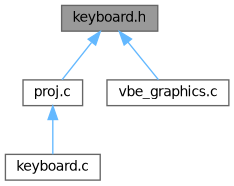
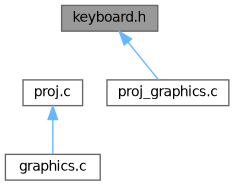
edge "proj.c" -> "keyboard.h": removed
node "vbe_graphics.c": label "vbe_graphics.c" -> "proj_graphics.c"
node "keyboard.c": label "keyboard.c" -> "graphics.c"
